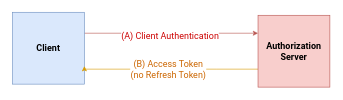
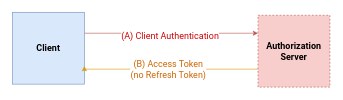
node "AuthorizationServer": style solid -> dashed
